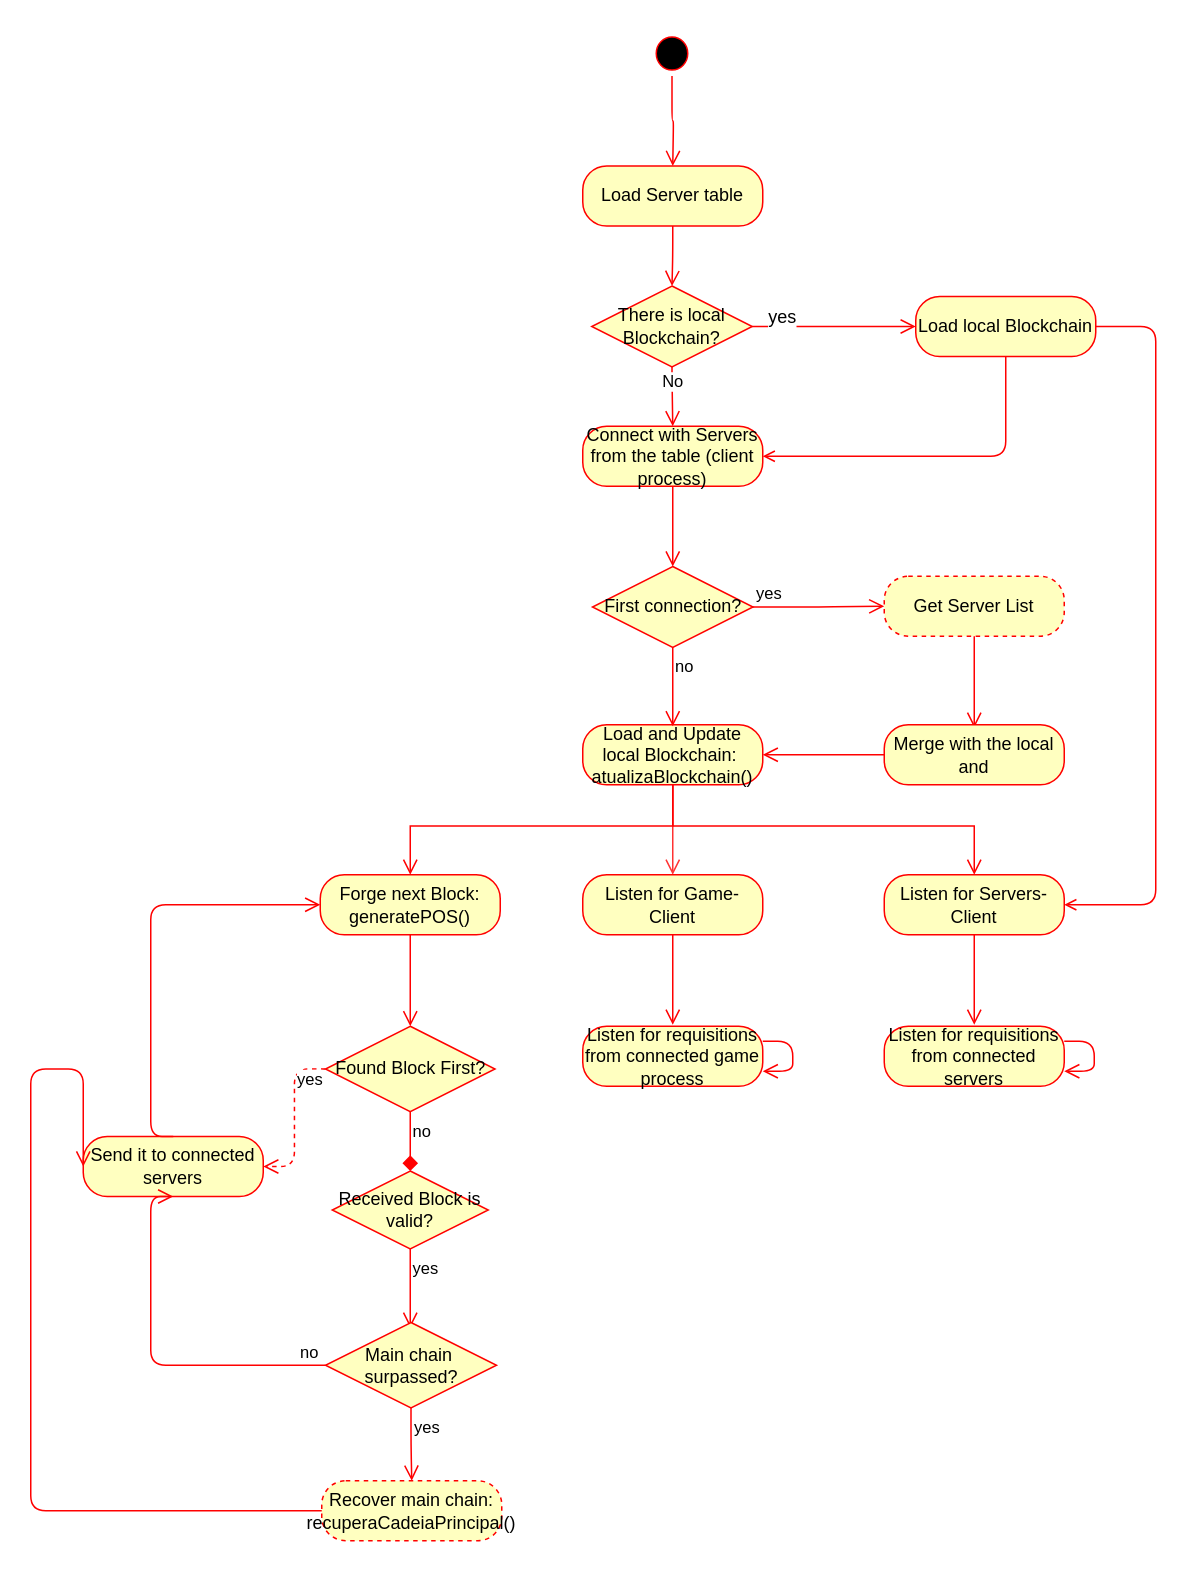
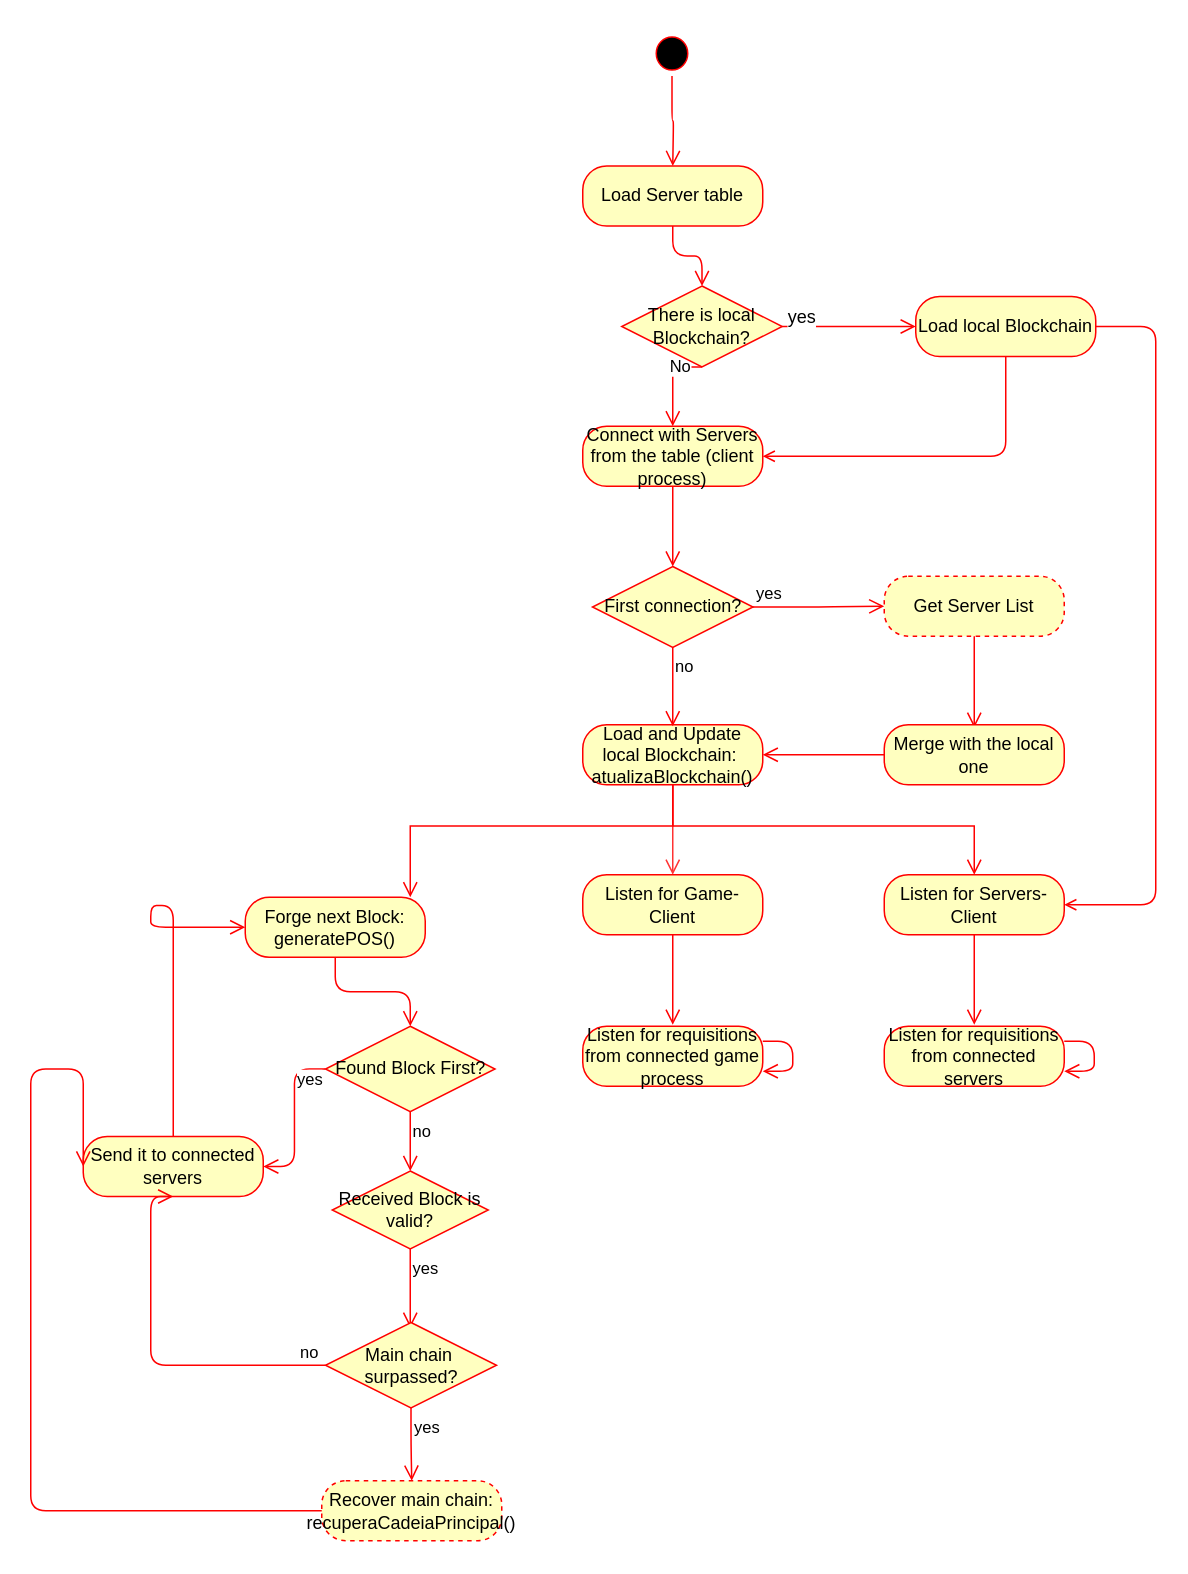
node "There is local Blockchain?": moved (672, 326) -> (702, 326)
node "Merge with the local and": label "Merge with the local and" -> "Merge with the local one"
node "Forge next Block: generatePOS()": moved (410, 905) -> (335, 927)
edge "Found Block First?" -> "Send it to connected servers": style dashed -> solid
edge "Found Block First?" -> "Received Block is valid?": arrowhead diamond -> open
